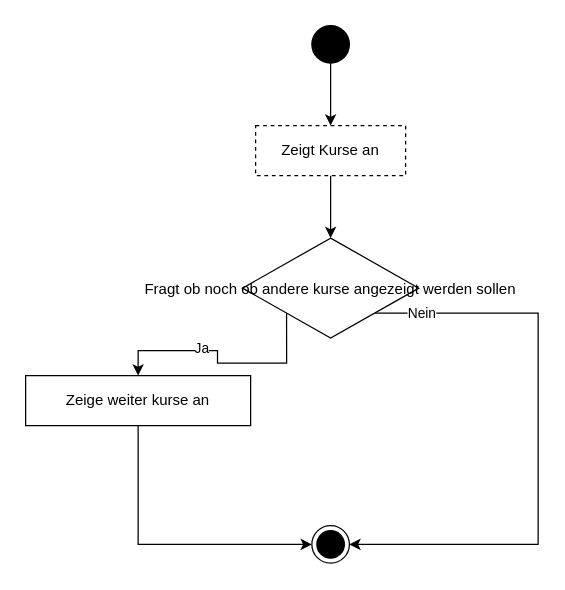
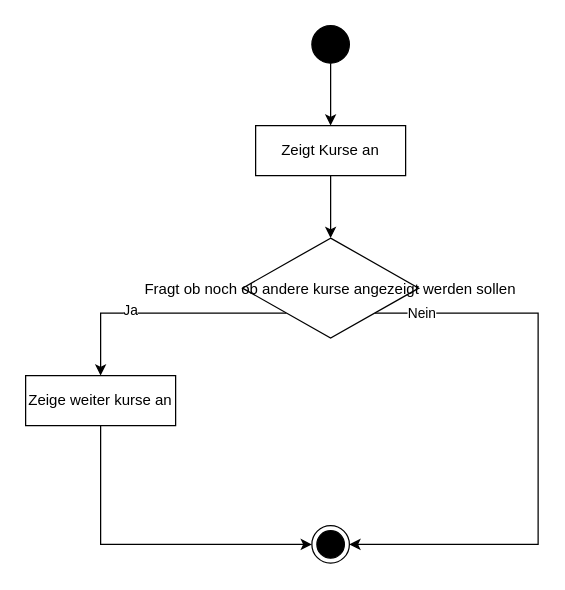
node "Zeigt Kurse an": style dashed -> solid
node "Zeige weiter kurse an": size 225x50 -> 150x50
